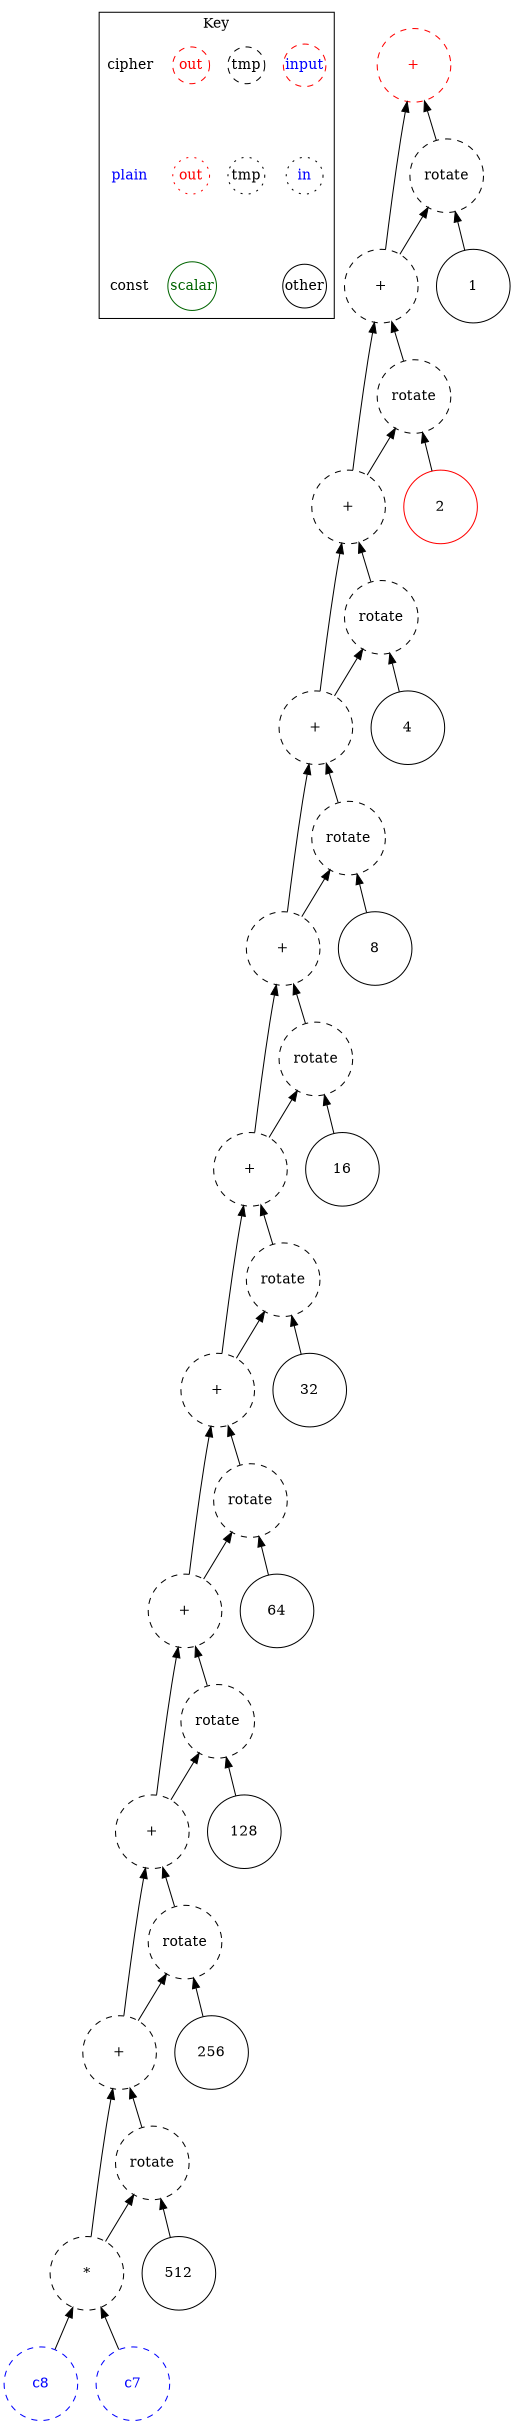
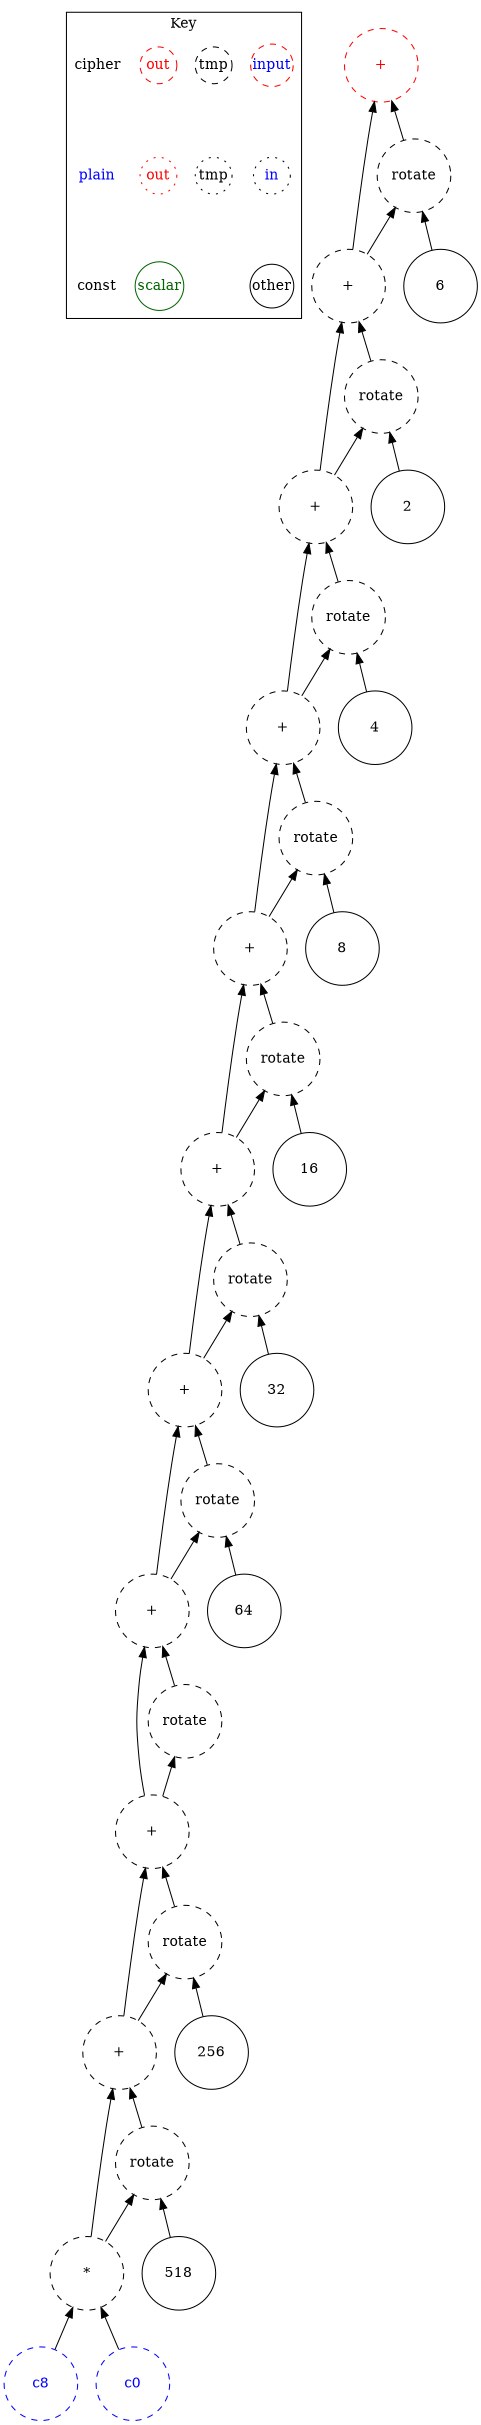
node "1": label "1" -> "6"
node "2": color red -> black
node "128": removed
node "512": label "512" -> "518"
node "c7": label "c7" -> "c0"
